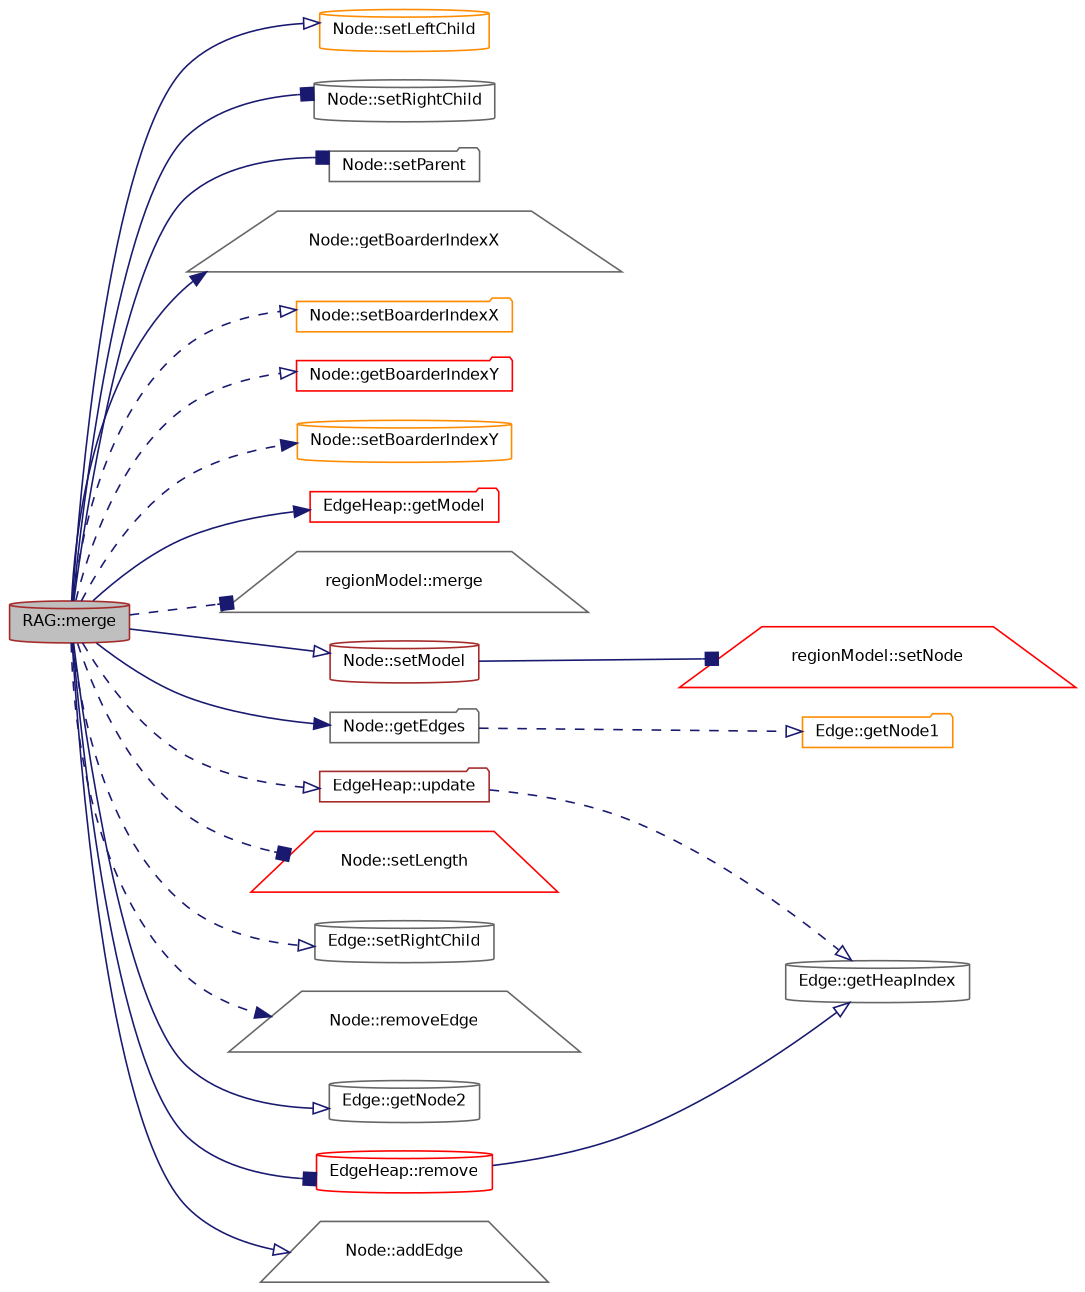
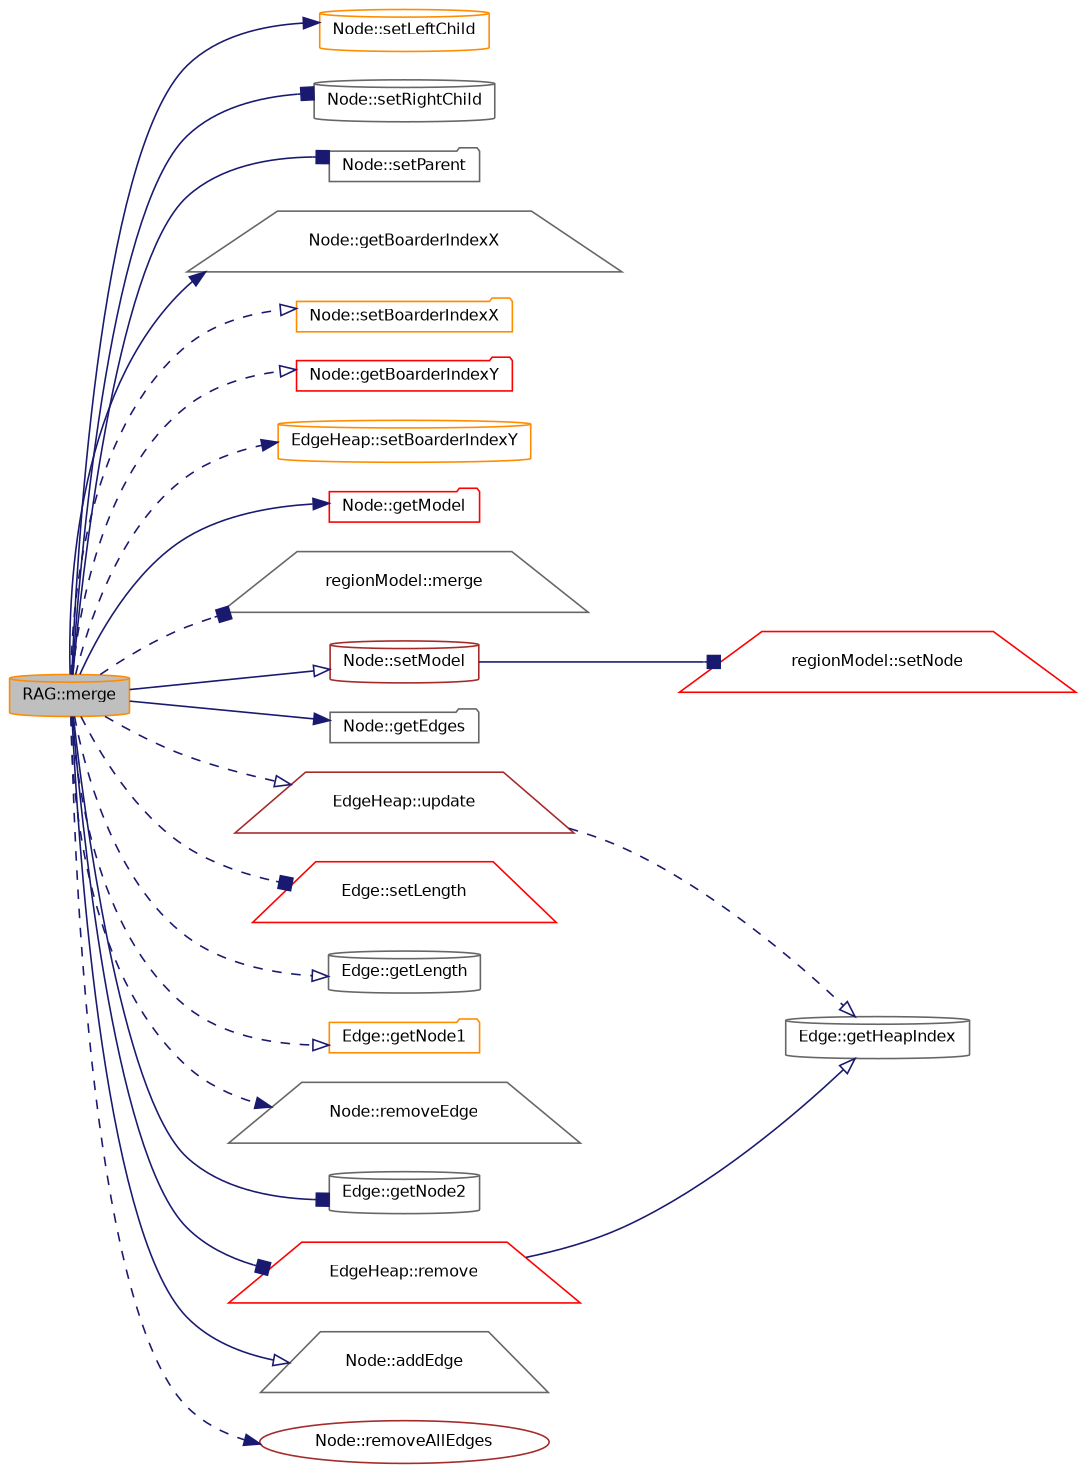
edge "RAG::merge" -> "Node::setLeftChild": arrowhead onormal -> normal
node "Node::setBoarderIndexY": label "Node::setBoarderIndexY" -> "EdgeHeap::setBoarderIndexY"
node "EdgeHeap::getModel": label "EdgeHeap::getModel" -> "Node::getModel"
node "RAG::merge": color brown -> darkorange
edge "Node::getEdges" -> "Edge::getNode1": now "RAG::merge" -> "Edge::getNode1"
node "EdgeHeap::update": shape folder -> trapezium
node "Node::setLength": label "Node::setLength" -> "Edge::setLength"
edge "RAG::merge" -> "Edge::getNode2": arrowhead onormal -> box
node "Edge::setRightChild": label "Edge::setRightChild" -> "Edge::getLength"
node "EdgeHeap::remove": shape cylinder -> trapezium
node "Node::removeAllEdges": added
